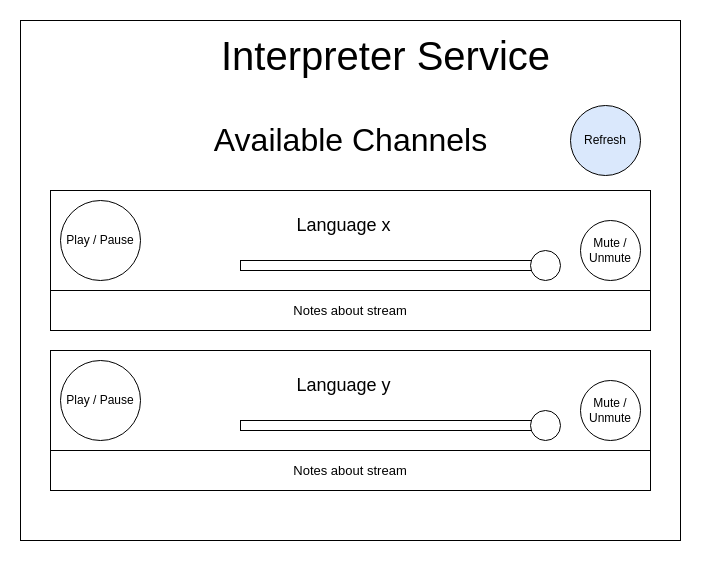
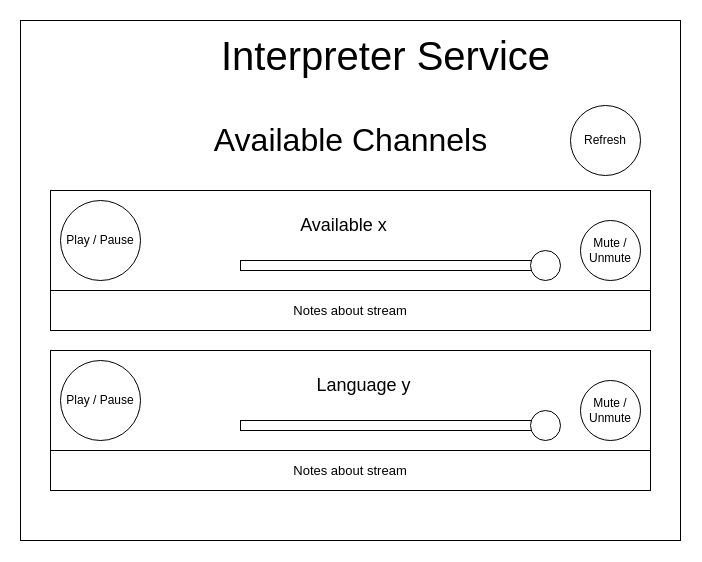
node "Refresh": fillcolor #dae8fc -> #ffffff
node "Language x": label "Language x" -> "Available x"
node "Language y": moved (344, 386) -> (364, 386)
